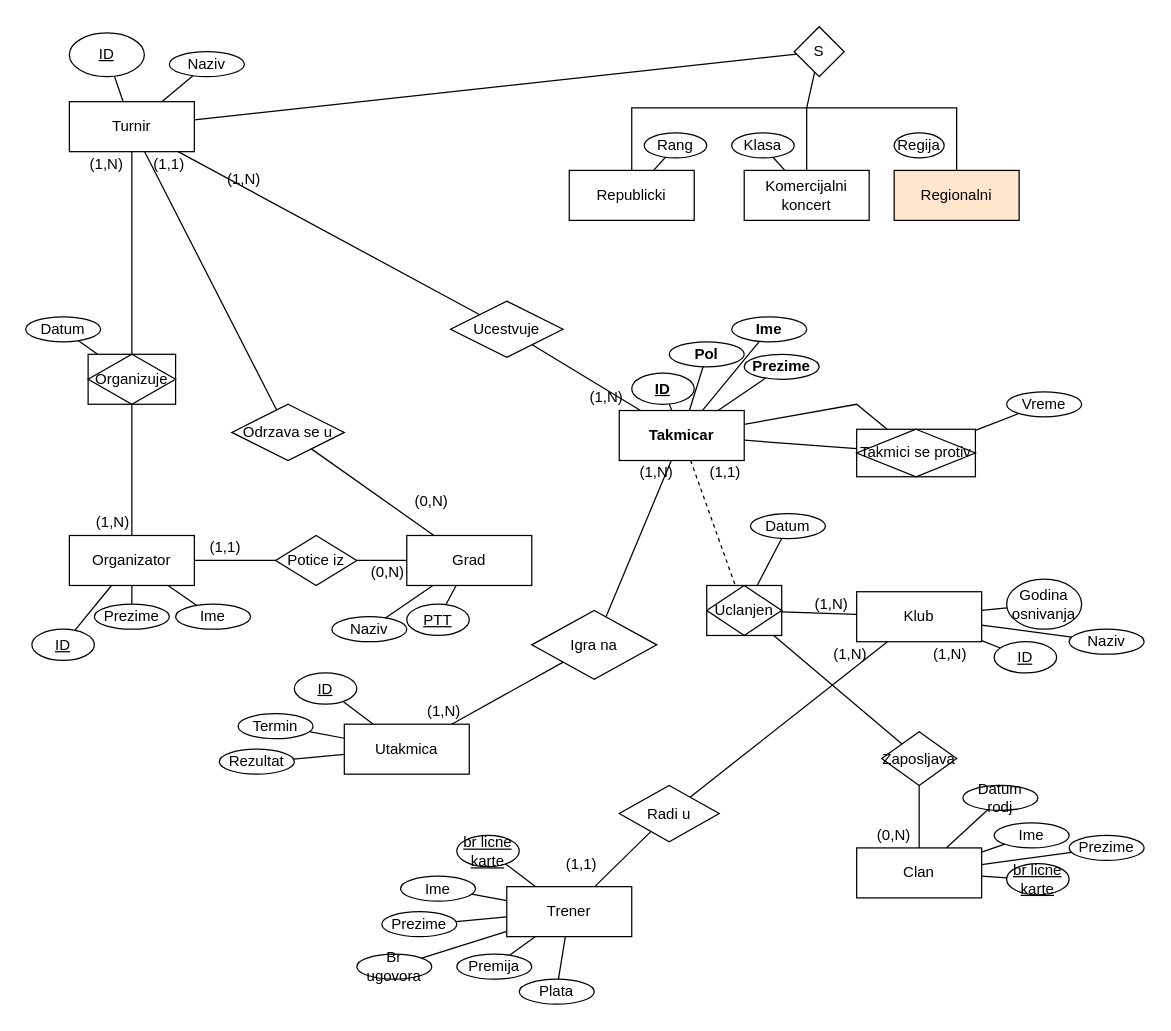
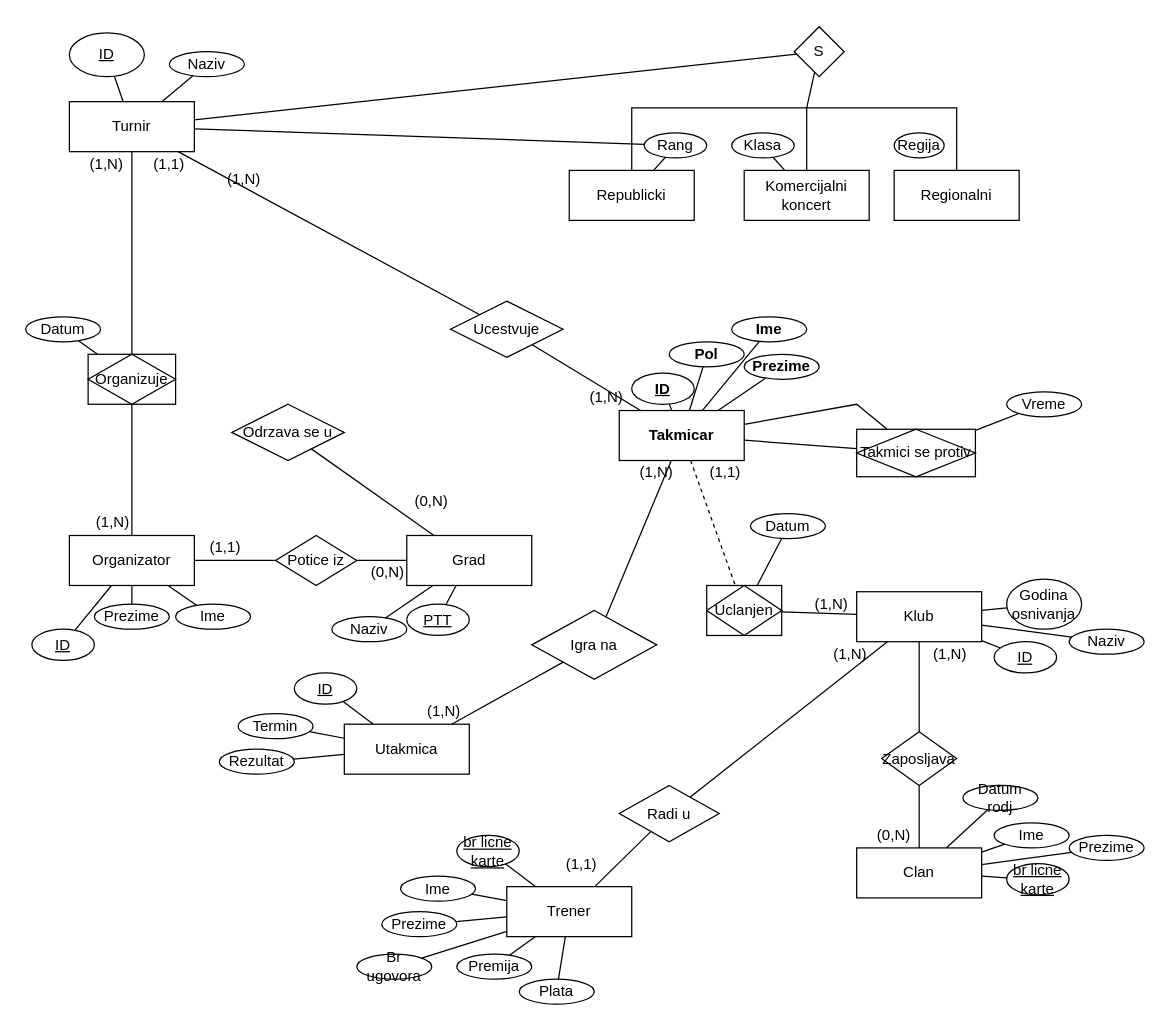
node "Regionalni": fillcolor #ffe6cc -> #ffffff
edge "Turnir" -- "Odrzava se u": now "Turnir" -- "Rang"
edge "Uclanjen" -- "Zaposljava": now "Klub" -- "Zaposljava"
